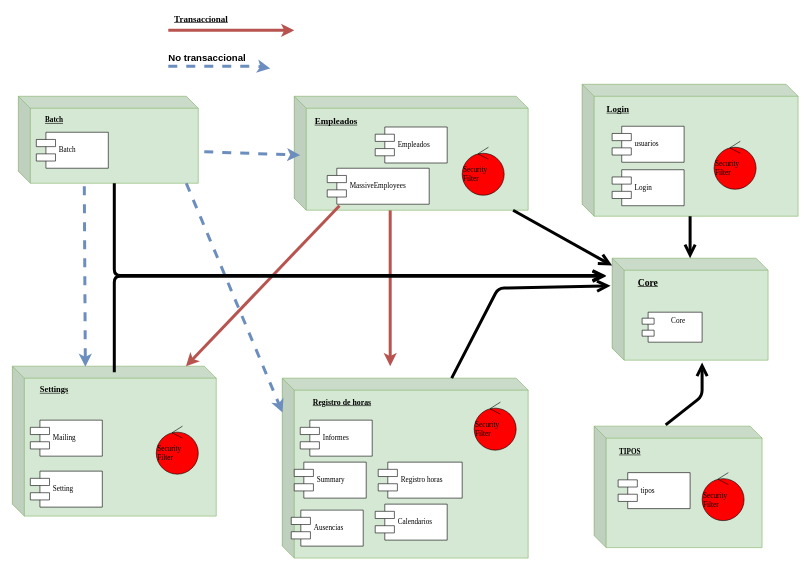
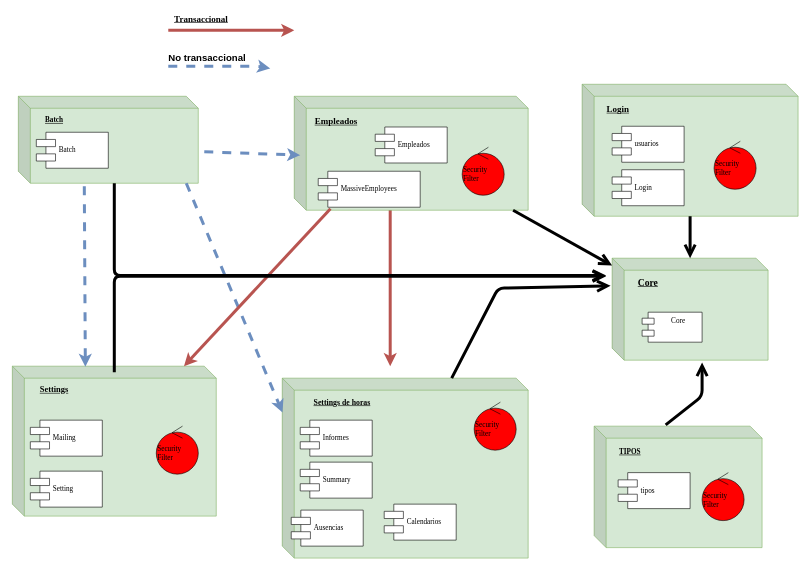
node "MassiveEmployees": moved (378, 186) -> (369, 189)
node "Registro de horas": label "Registro de horas" -> "Settings de horas"
node "Summary": moved (330, 480) -> (336, 480)
node "Registro horas": removed
node "Calendarios": moved (411, 522) -> (420, 522)
